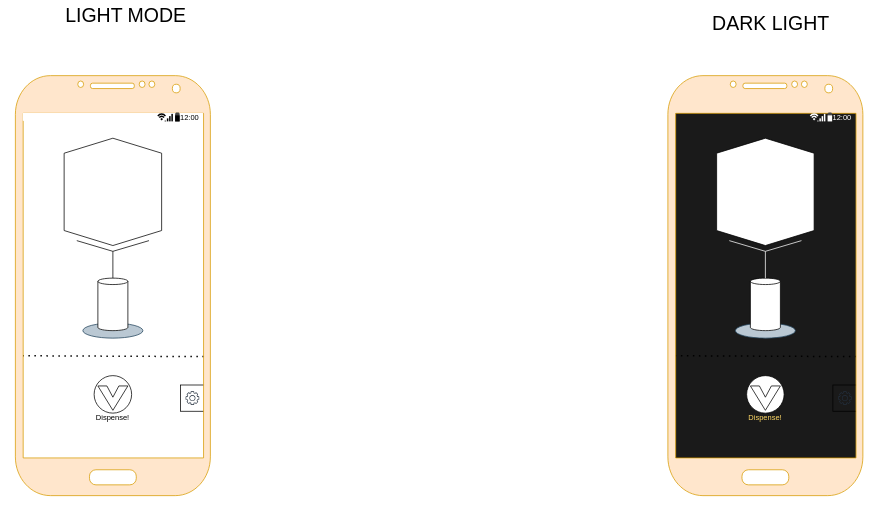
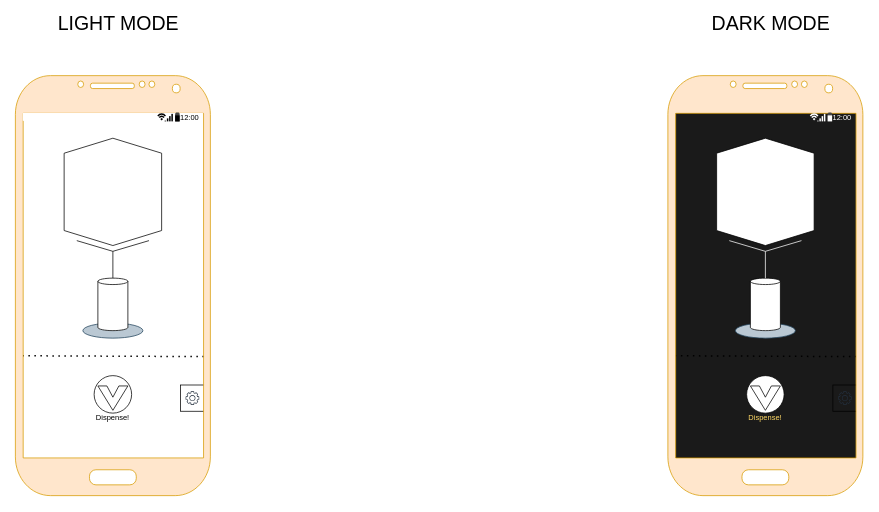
node "LIGHT MODE": moved (126, 15) -> (118, 23)
node "DARK LIGHT": label "DARK LIGHT" -> "DARK MODE"
